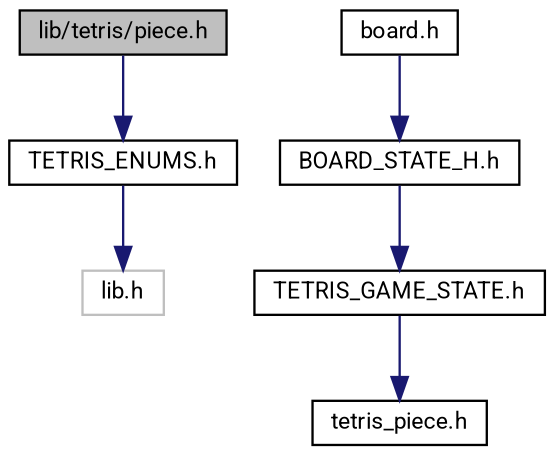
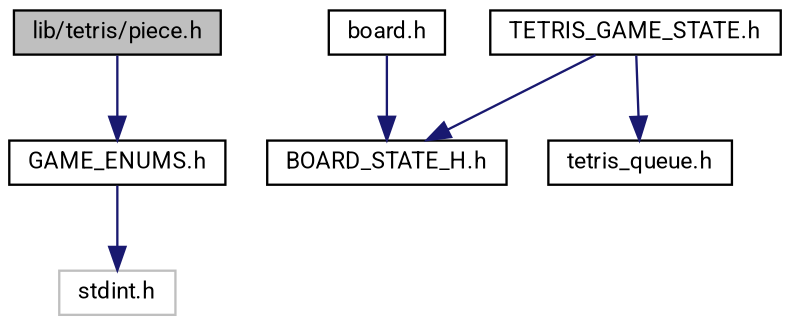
node "TETRIS_ENUMS.h": label "TETRIS_ENUMS.h" -> "GAME_ENUMS.h"
edge "BOARD_STATE_H.h" -> "TETRIS_GAME_STATE.h": reversed
node "lib.h": label "lib.h" -> "stdint.h"
node "tetris_piece.h": label "tetris_piece.h" -> "tetris_queue.h"
